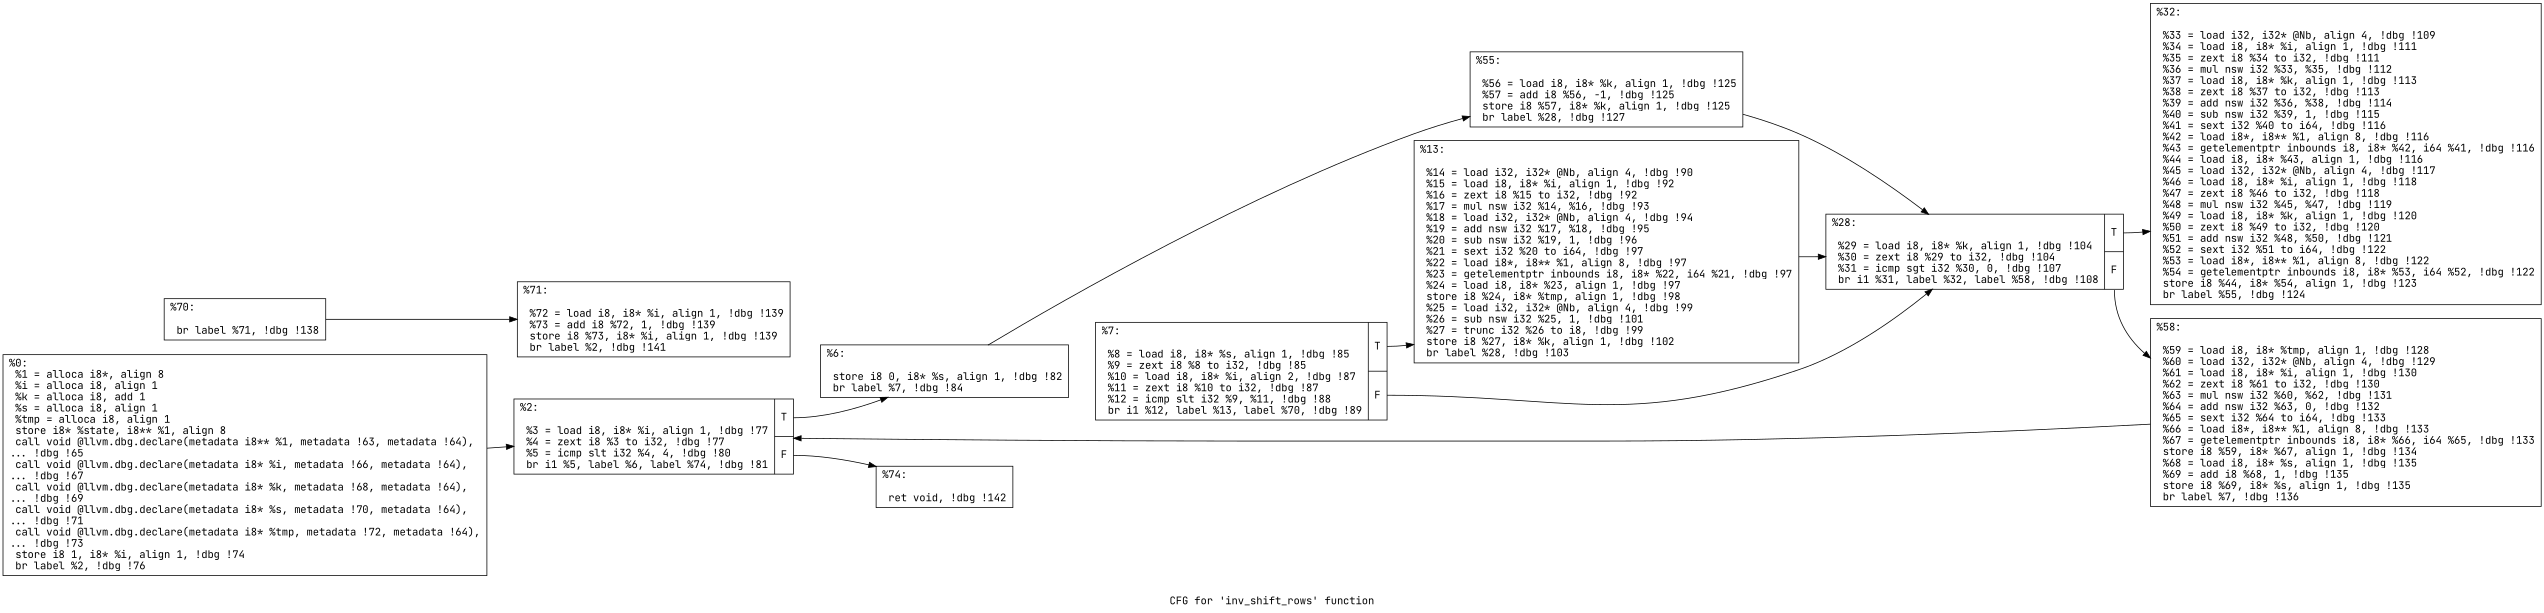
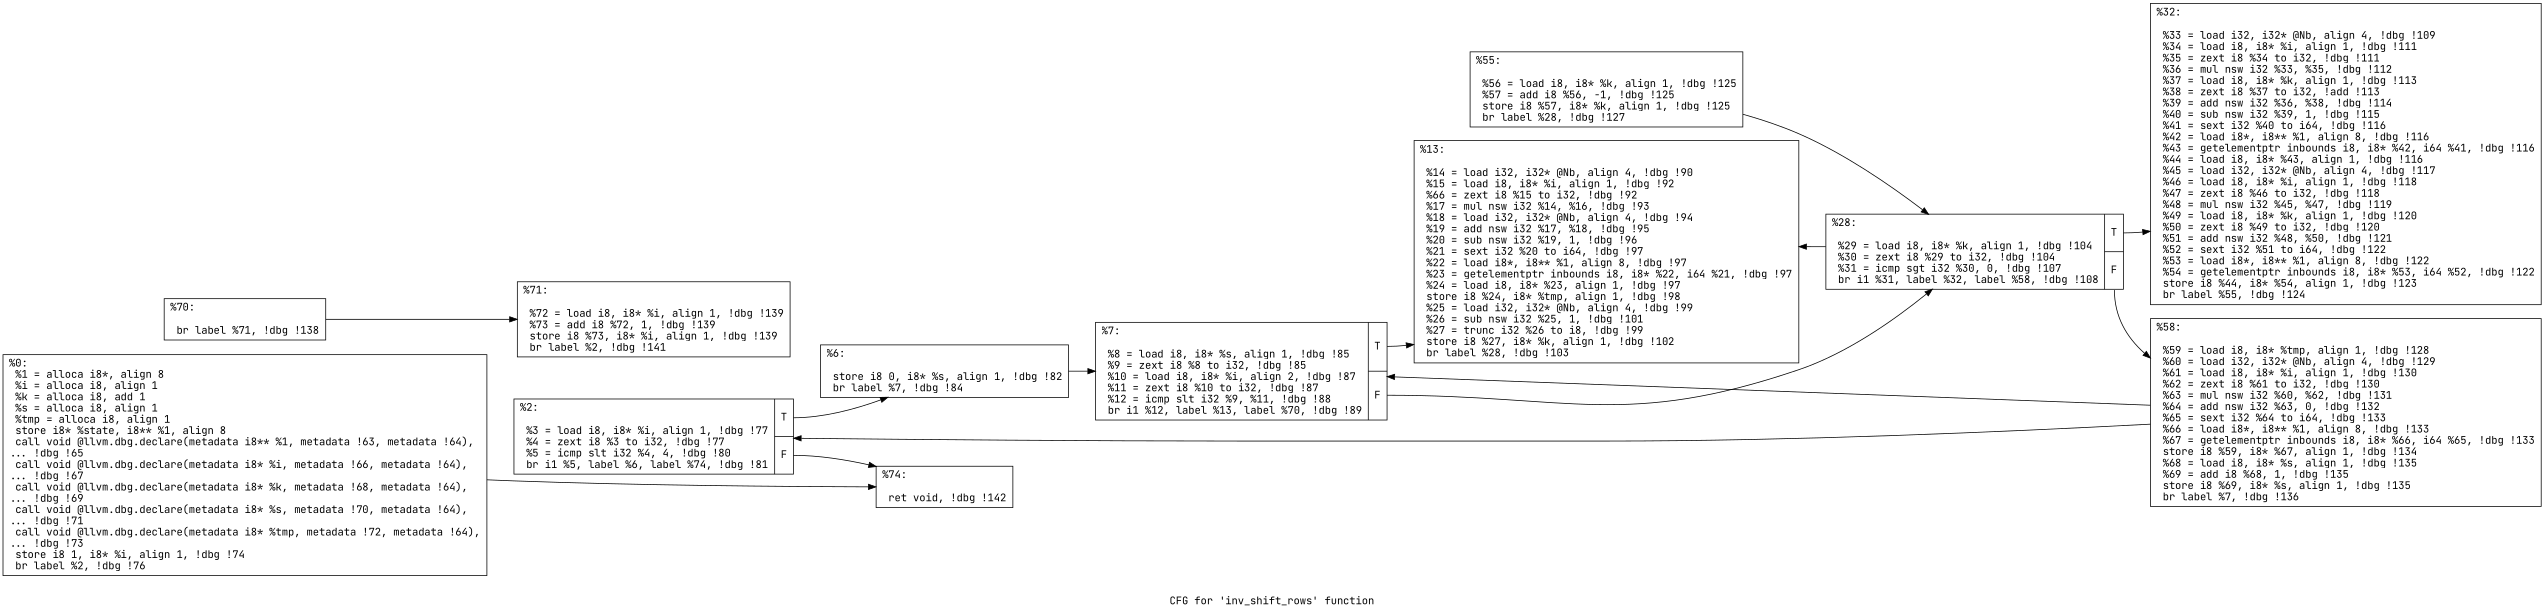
node "%32:": text "%38 = zext i8 %37 to i32, !dbg !113" -> "%38 = zext i8 %37 to i32, !add !113"
node "%13:": text "%16 = zext i8 %15 to i32, !dbg !92" -> "%66 = zext i8 %15 to i32, !dbg !92"
edge "%6:" -> "%55:": now "%6:" -> "%7:"
edge "%13:" -> "%28:": reversed
edge "%58:" -> "%7:": added
edge "%0:" -> "%2:": now "%0:" -> "%74:"
